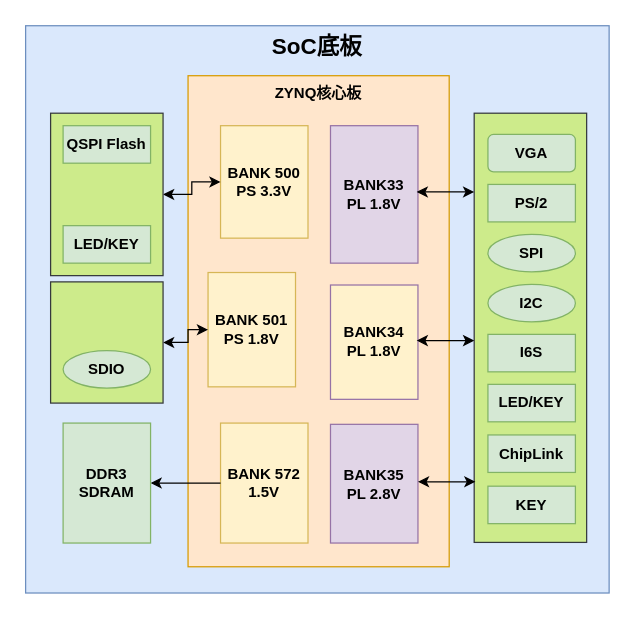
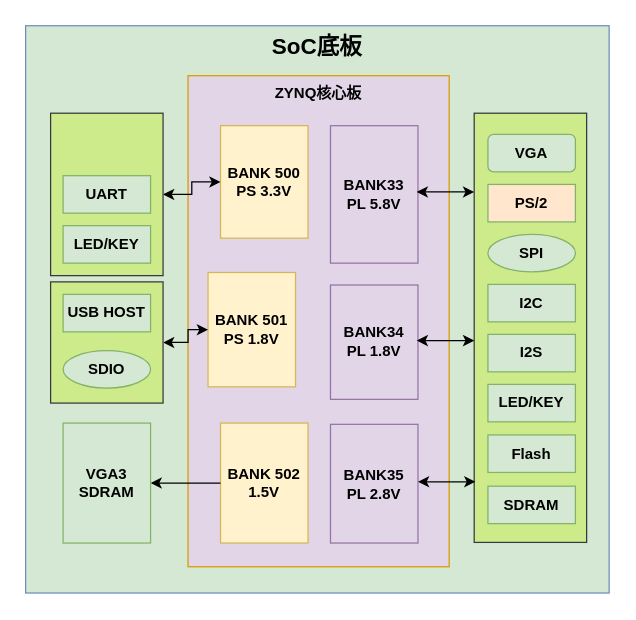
node "SoC底板": fillcolor #dae8fc -> #d5e8d4
node "QSPI Flash": removed
node "UART": added
node "BANK33 PL 1.8V": label "BANK33 PL 1.8V" -> "BANK33 PL 5.8V"
node "PS/2": fillcolor #d5e8d4 -> #ffe6cc
node "I2C": shape ellipse -> rectangle
node "USB HOST": added
node "ZYNQ核心板": fillcolor #ffe6cc -> #e1d5e7
node "BANK34 PL 1.8V": fillcolor #fff2cc -> #e1d5e7
node "I6S": label "I6S" -> "I2S"
node "ChipLink": label "ChipLink" -> "Flash"
node "DDR3 SDRAM": label "DDR3 SDRAM" -> "VGA3 SDRAM"
node "BANK 572 1.5V": label "BANK 572 1.5V" -> "BANK 502 1.5V"
node "KEY": label "KEY" -> "SDRAM"
